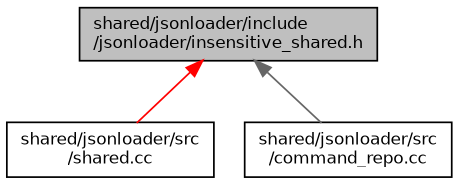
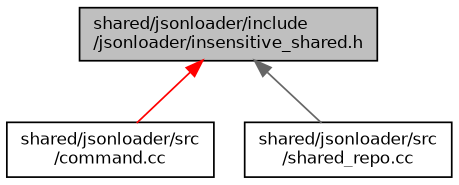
node "shared/jsonloader/src /shared.cc": label "shared/jsonloader/src /shared.cc" -> "shared/jsonloader/src /command.cc"
node "shared/jsonloader/src /command_repo.cc": label "shared/jsonloader/src /command_repo.cc" -> "shared/jsonloader/src /shared_repo.cc"
